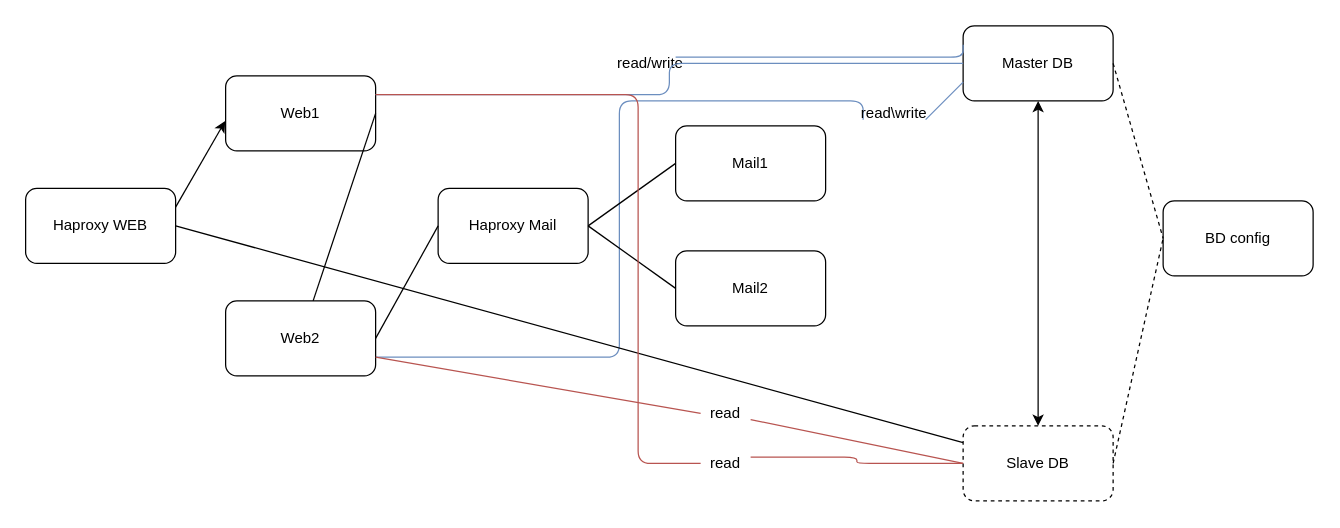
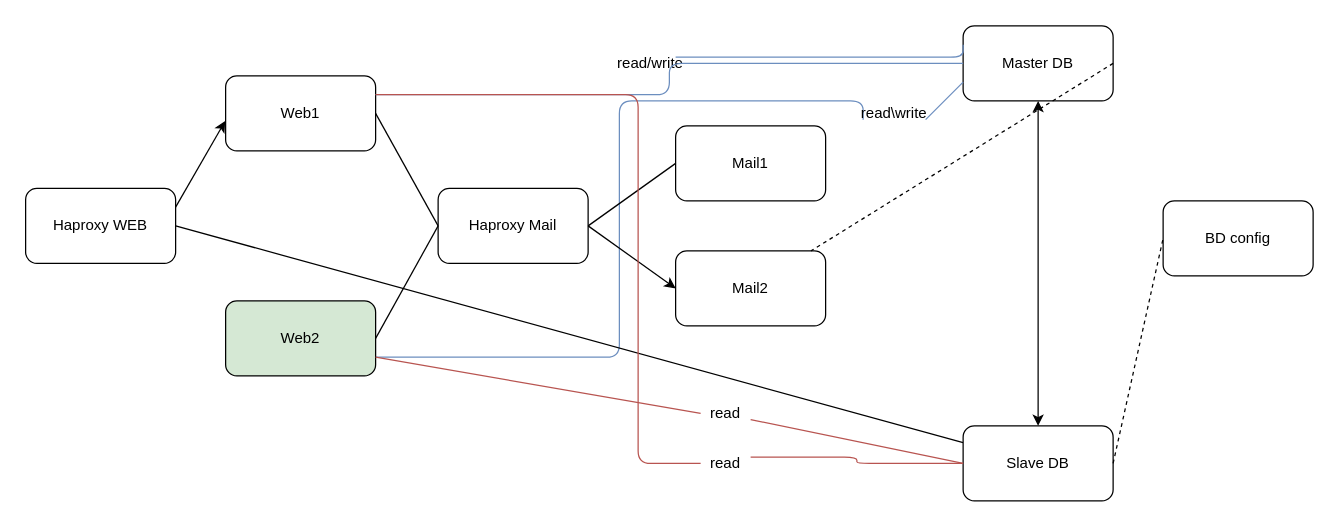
edge "Master DB" -- "BD config": now "Master DB" -- "Mail2"
edge "Web1" -- "Web2": now "Web1" -- "Haproxy Mail"
edge "Haproxy Mail" -- "Mail2": arrowhead none -> classic
node "Web2": fillcolor #ffffff -> #d5e8d4
node "Slave DB": style dashed -> solid
